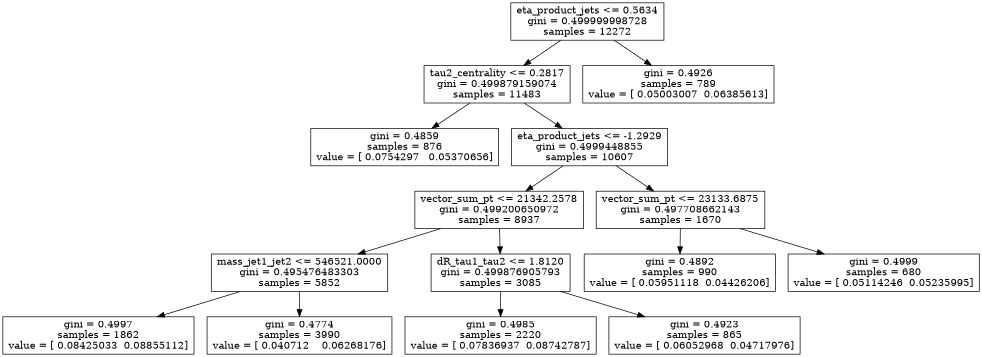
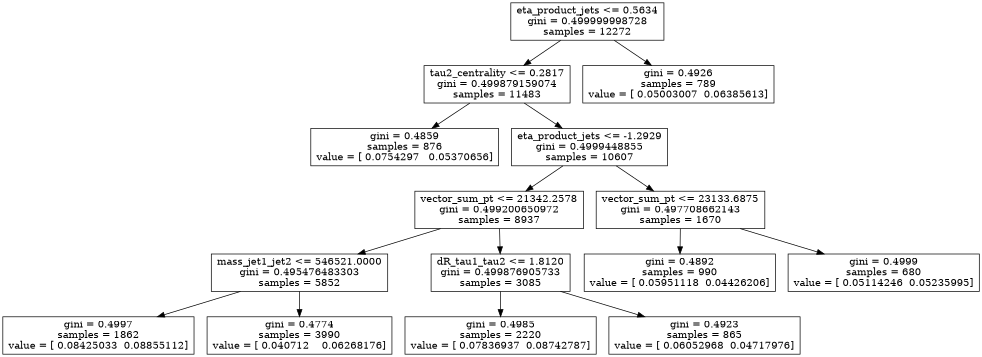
node "dR_tau1_tau2 <= 1.8120 gini = 0.499876905793 samples = 3085": label "dR_tau1_tau2 <= 1.8120 gini = 0.499876905793 samples = 3085" -> "dR_tau1_tau2 <= 1.8120 gini = 0.499876905733 samples = 3085"
